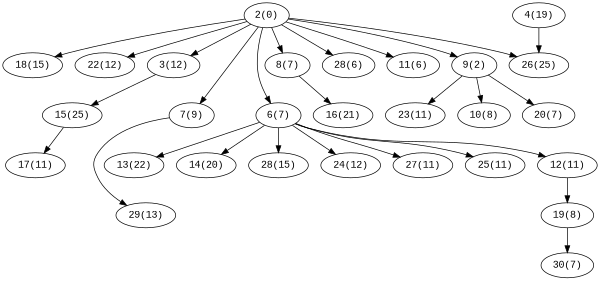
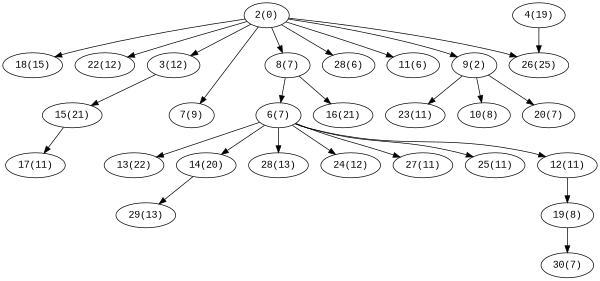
edge "2(0)" -> "6(7)": now "8(7)" -> "6(7)"
node "15(25)": label "15(25)" -> "15(21)"
edge "7(9)" -> "29(13)": now "14(20)" -> "29(13)"
node "28(15)": label "28(15)" -> "28(13)"
